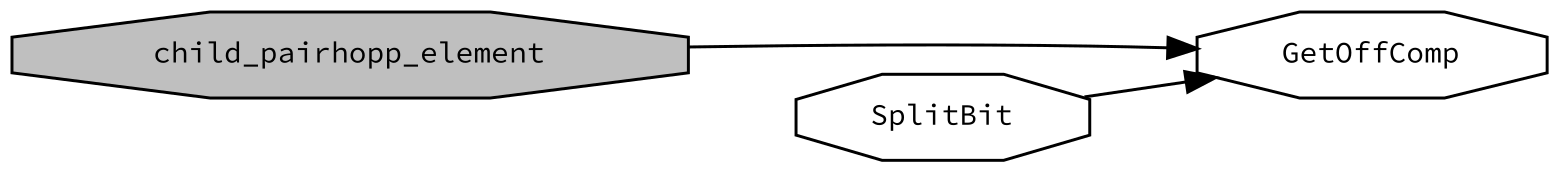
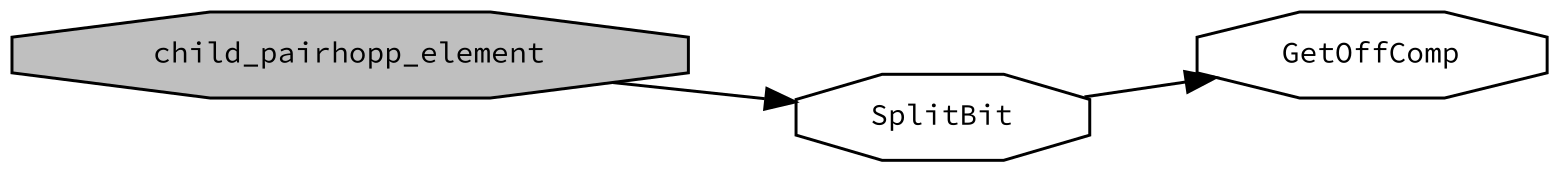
edge "child_pairhopp_element" -> "GetOffComp": now "child_pairhopp_element" -> "SplitBit"
